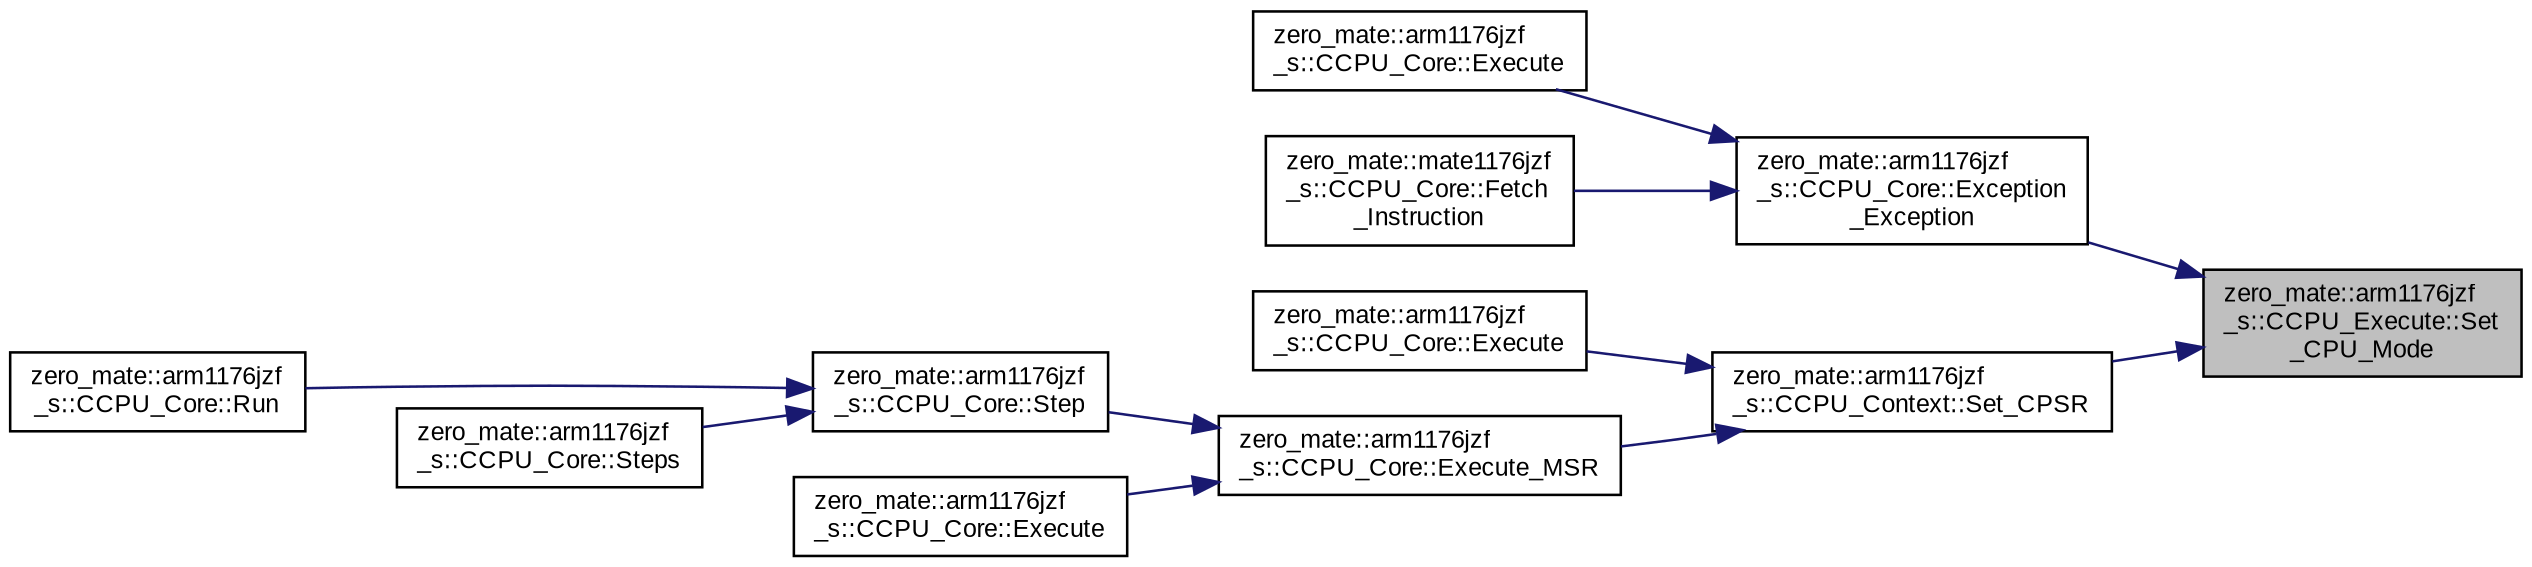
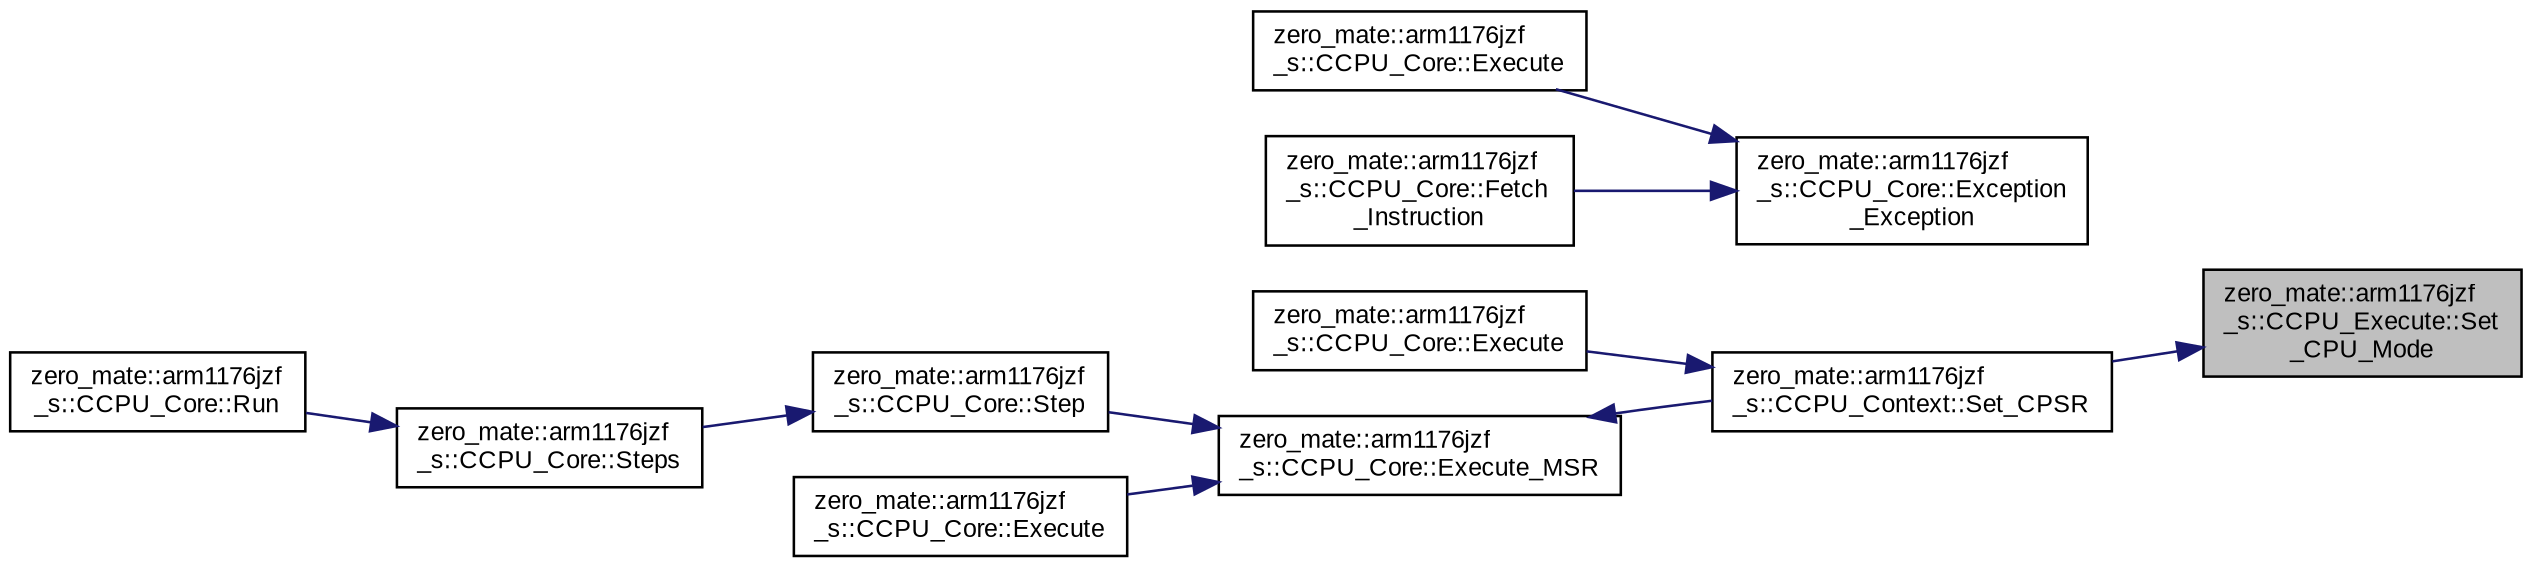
node "zero_mate::mate1176jzf _s::CCPU_Core::Fetch _Instruction": label "zero_mate::mate1176jzf _s::CCPU_Core::Fetch _Instruction" -> "zero_mate::arm1176jzf _s::CCPU_Core::Fetch _Instruction"
edge "zero_mate::arm1176jzf _s::CCPU_Core::Exception _Exception" -> "zero_mate::arm1176jzf _s::CCPU_Execute::Set _CPU_Mode": removed
edge "zero_mate::arm1176jzf _s::CCPU_Core::Run" -> "zero_mate::arm1176jzf _s::CCPU_Core::Step": now "zero_mate::arm1176jzf _s::CCPU_Core::Run" -> "zero_mate::arm1176jzf _s::CCPU_Core::Steps"
edge "zero_mate::arm1176jzf _s::CCPU_Core::Execute_MSR" -> "zero_mate::arm1176jzf _s::CCPU_Context::Set_CPSR": reversed
